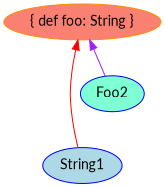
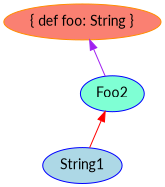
edge "String1" -> "{ def foo: String }": now "String1" -> "Foo2"
